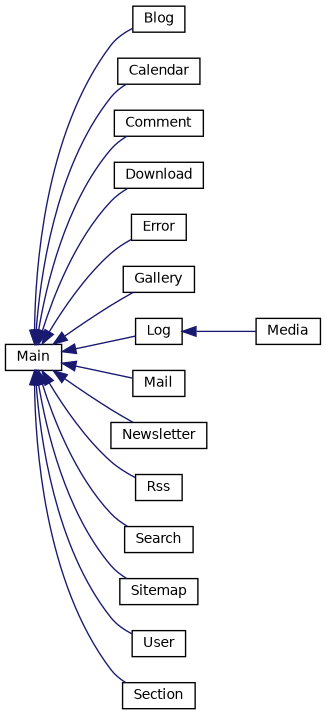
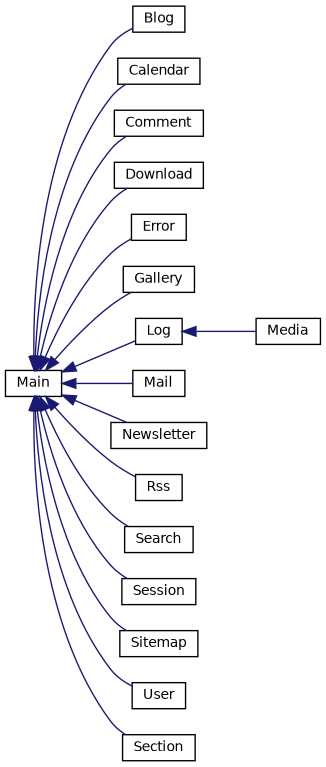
node "Session": added
